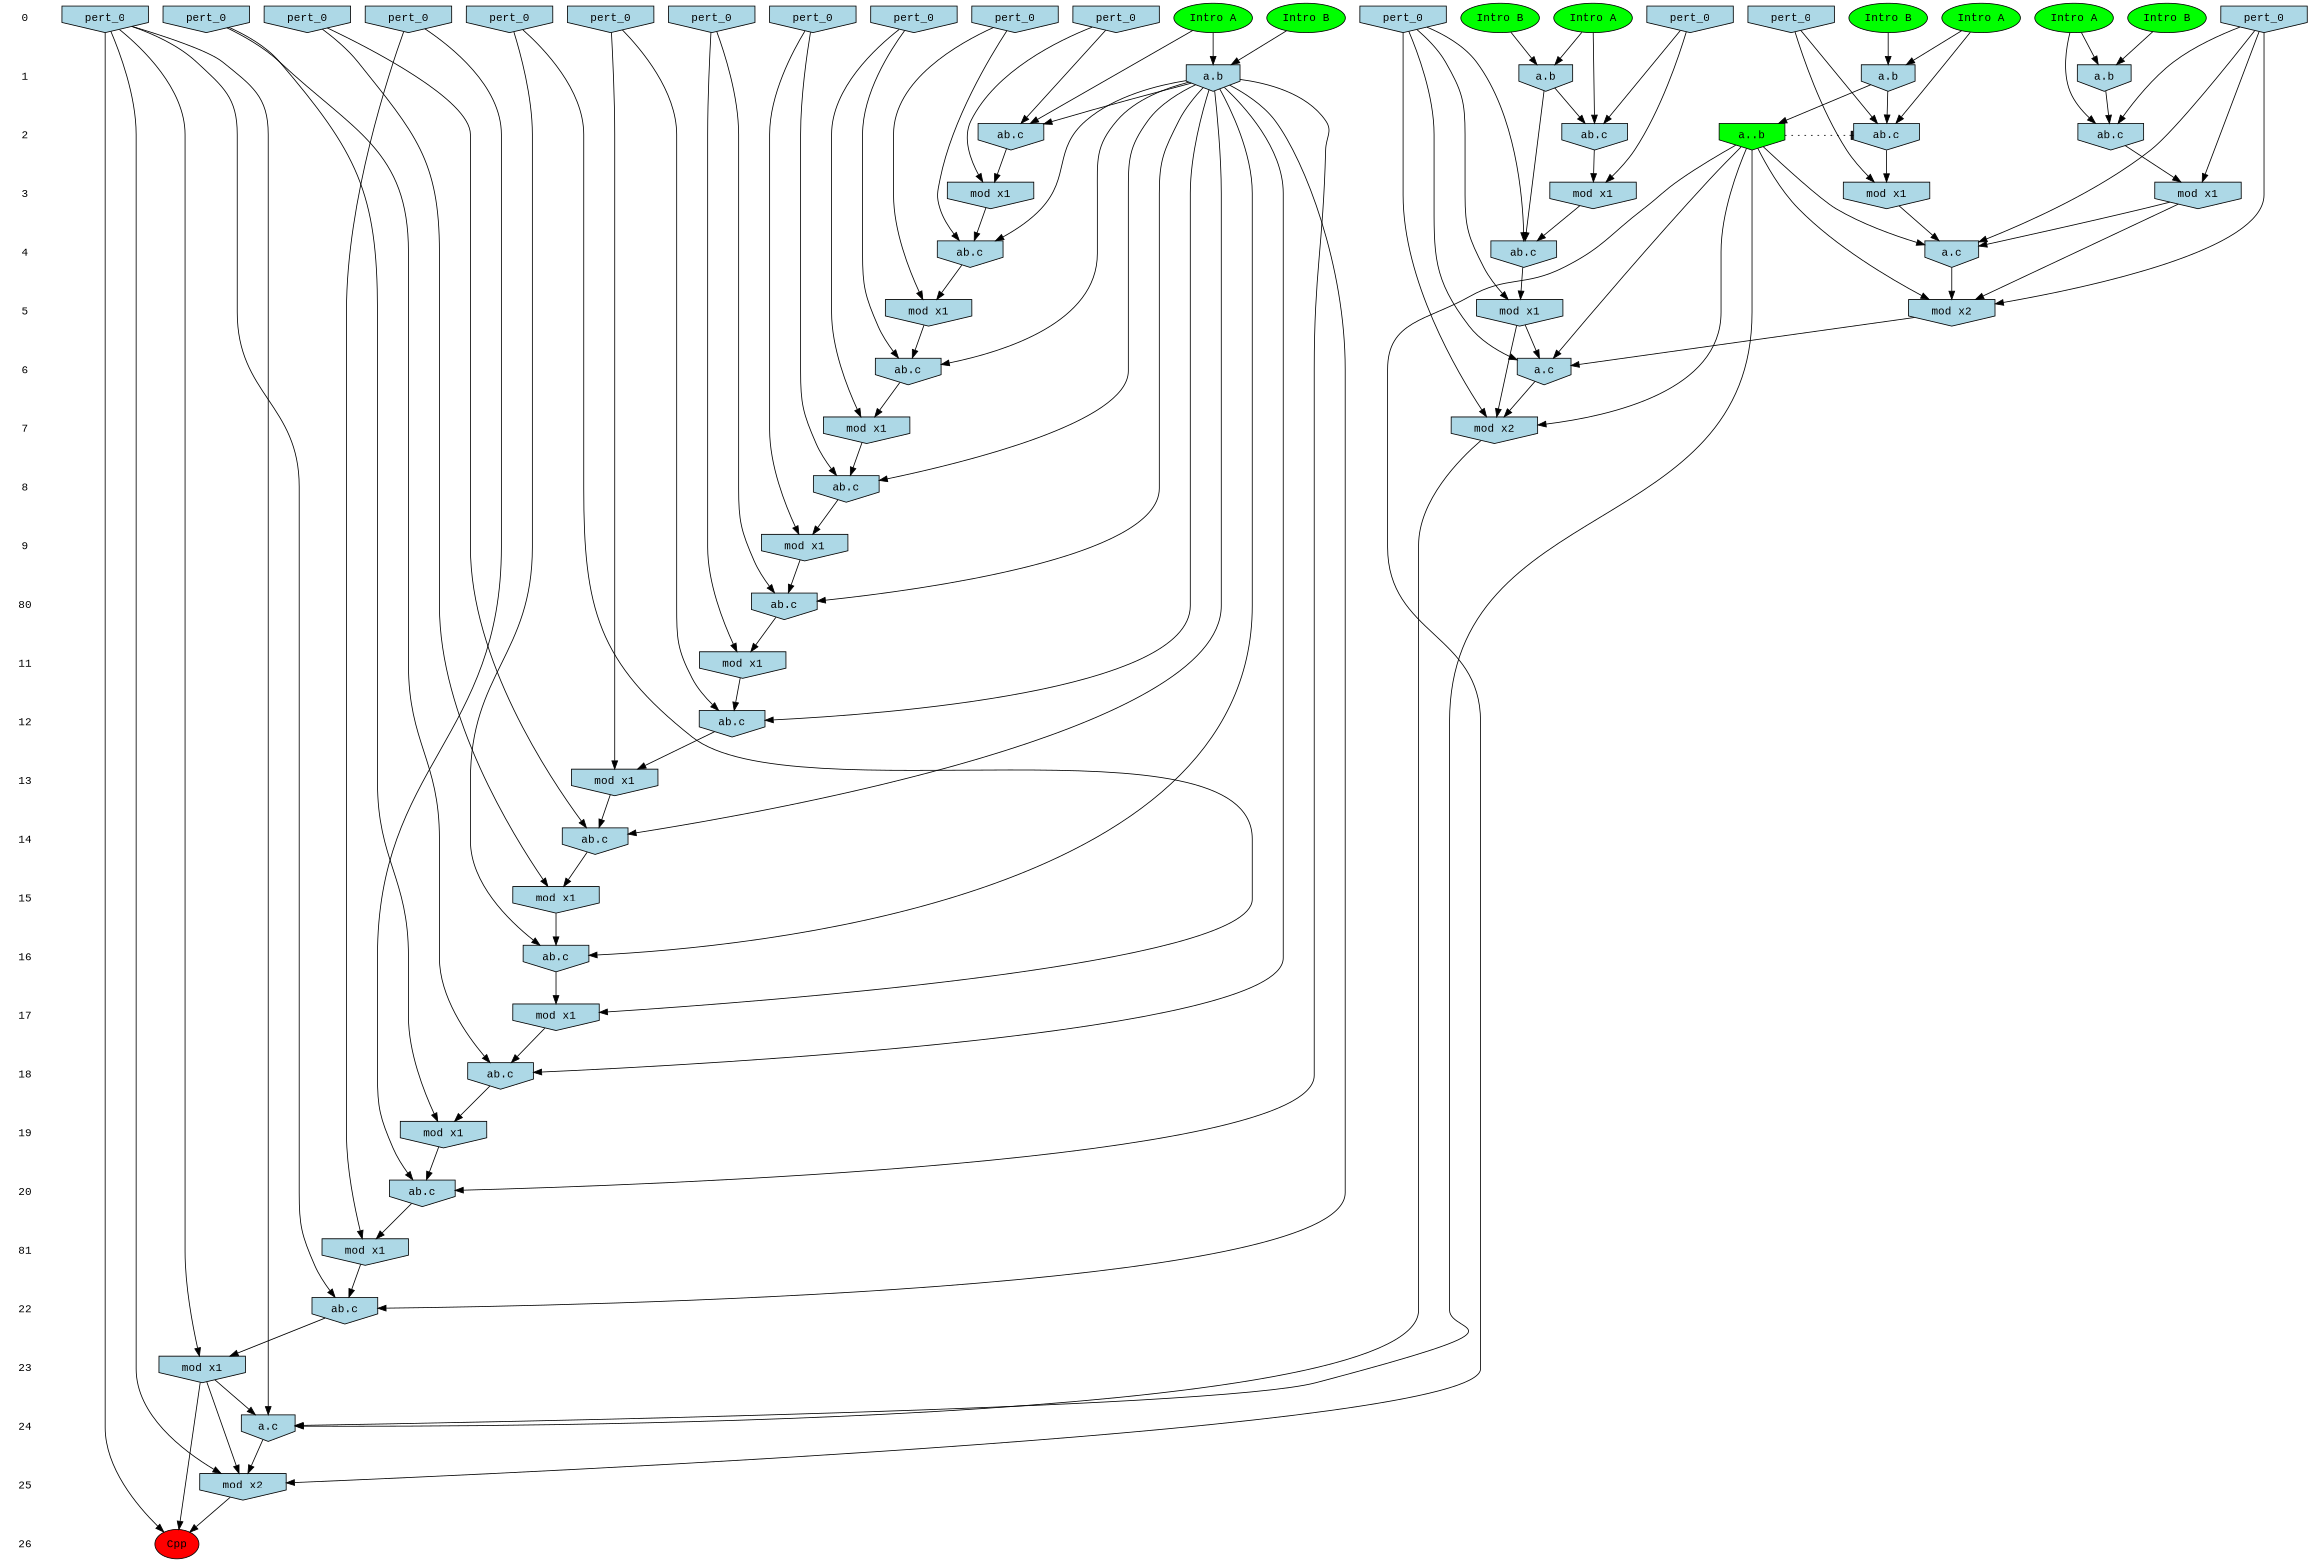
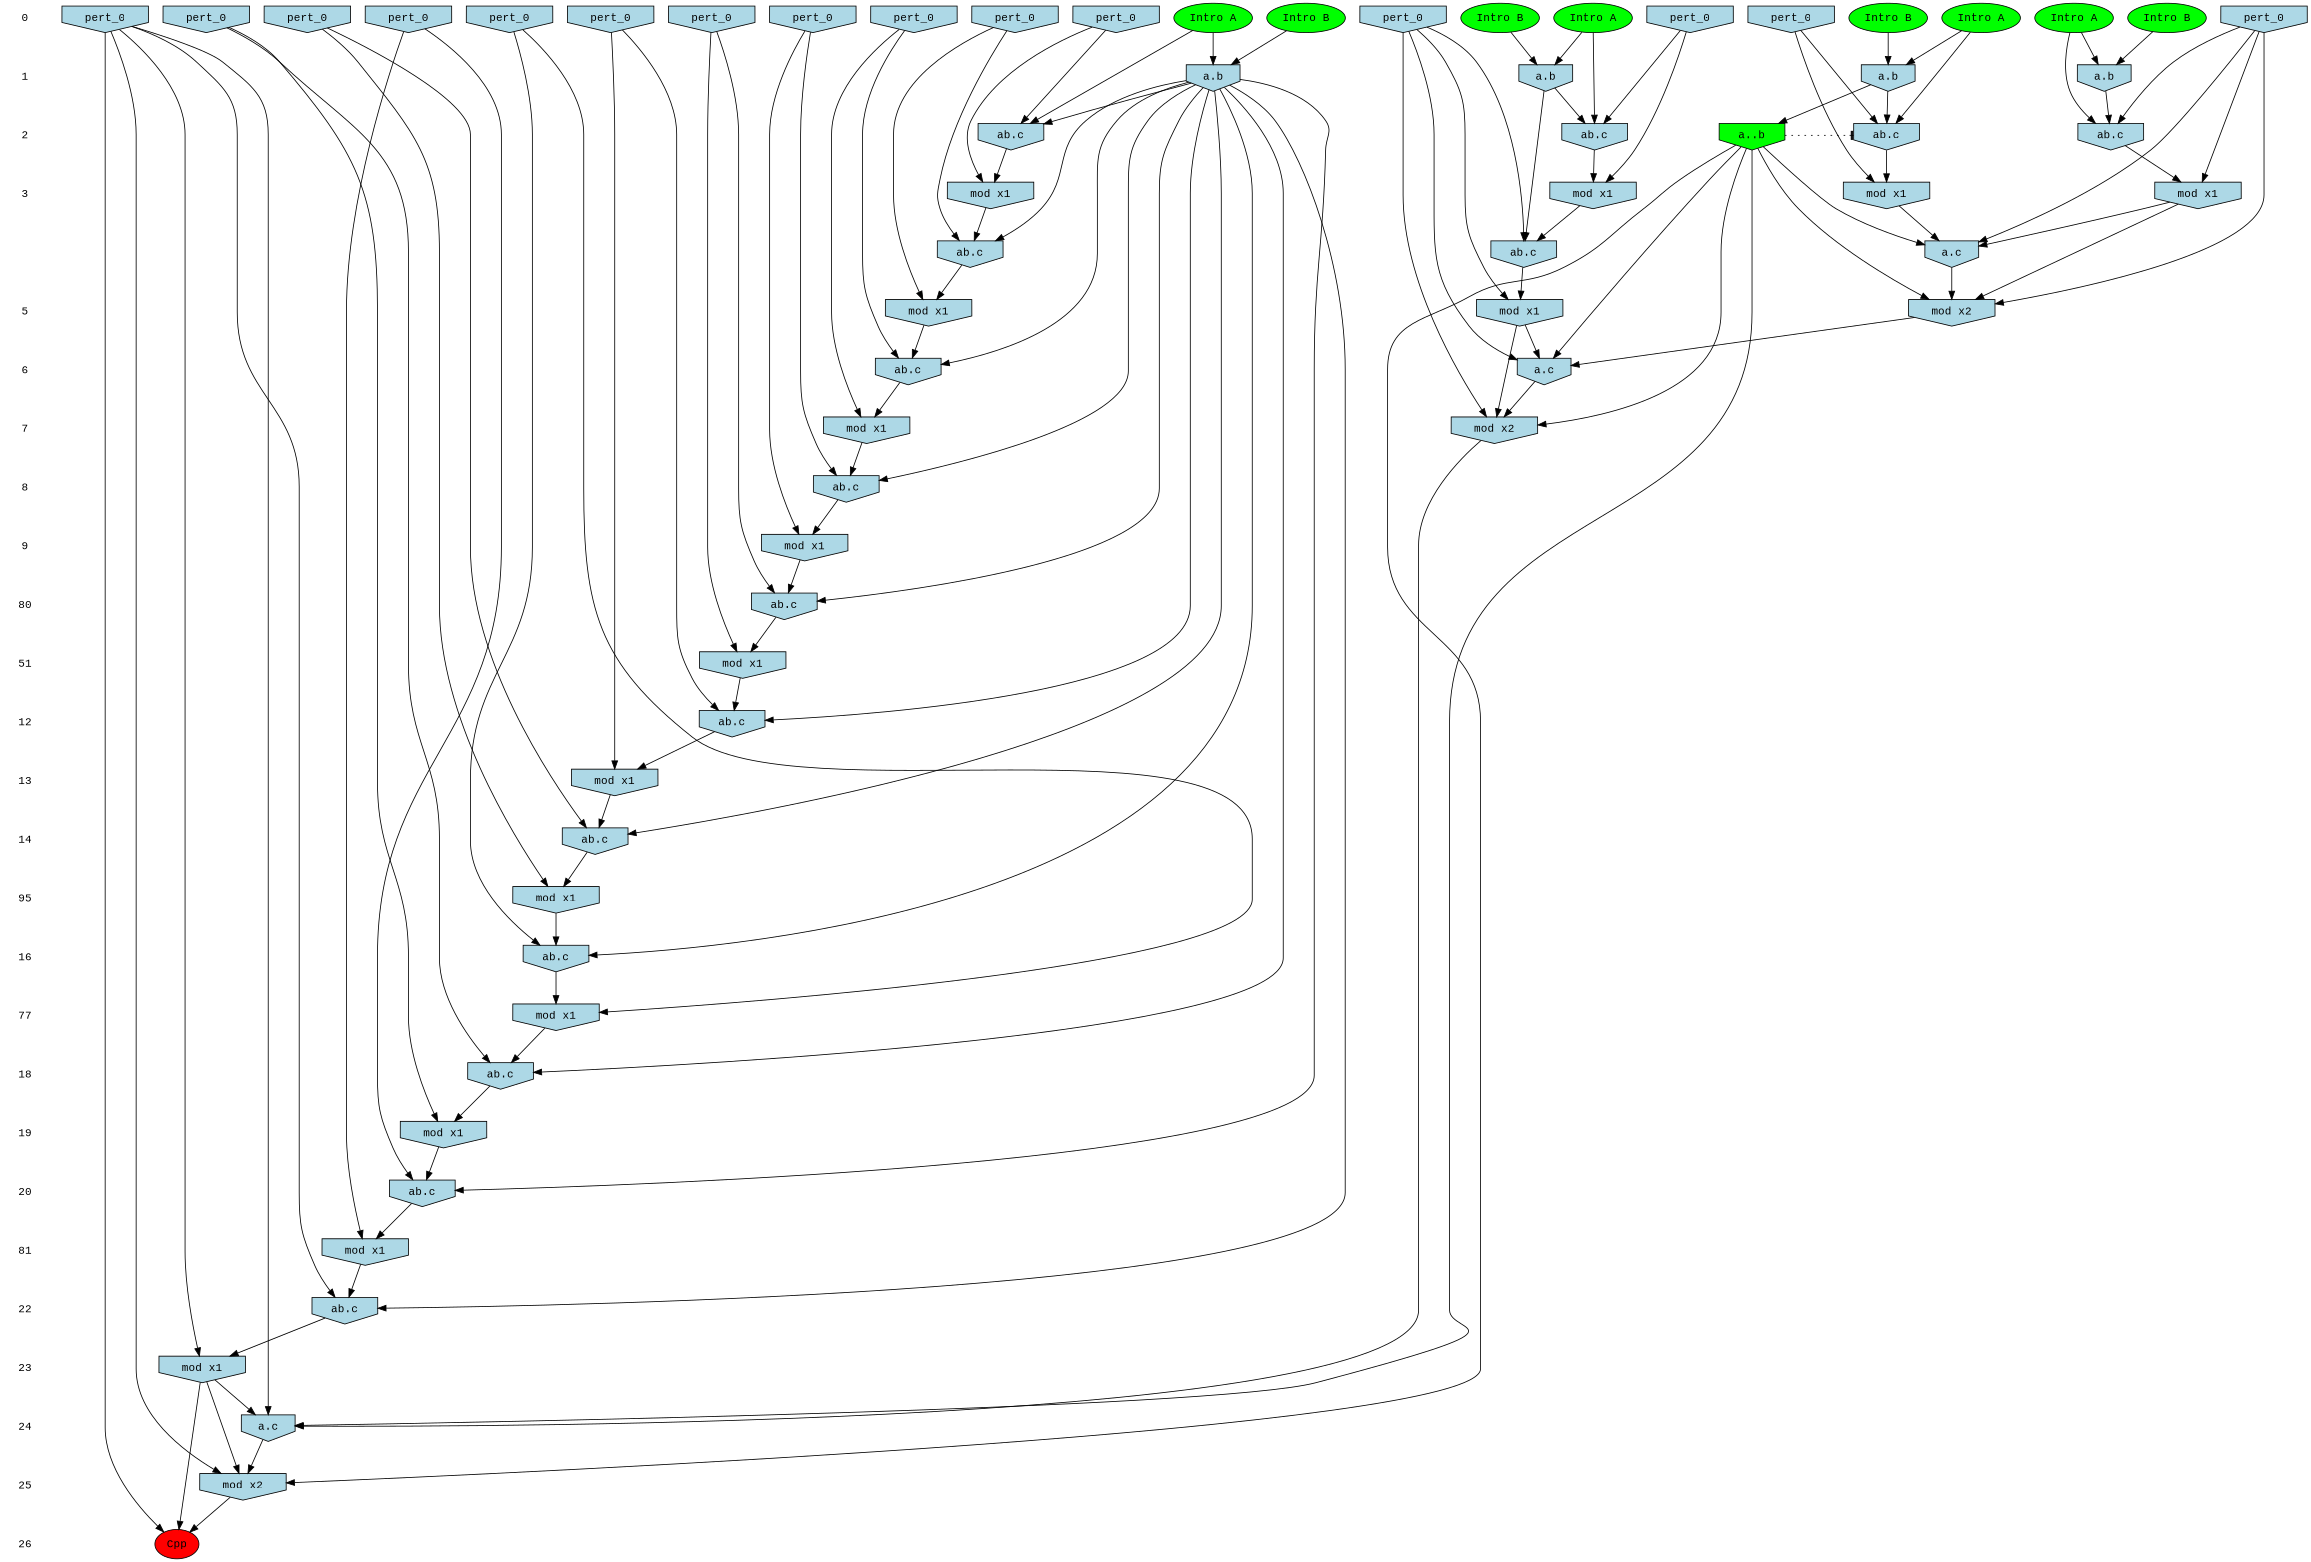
node "4": removed
node "11": label "11" -> "51"
node "15": label "15" -> "95"
node "17": label "17" -> "77"
